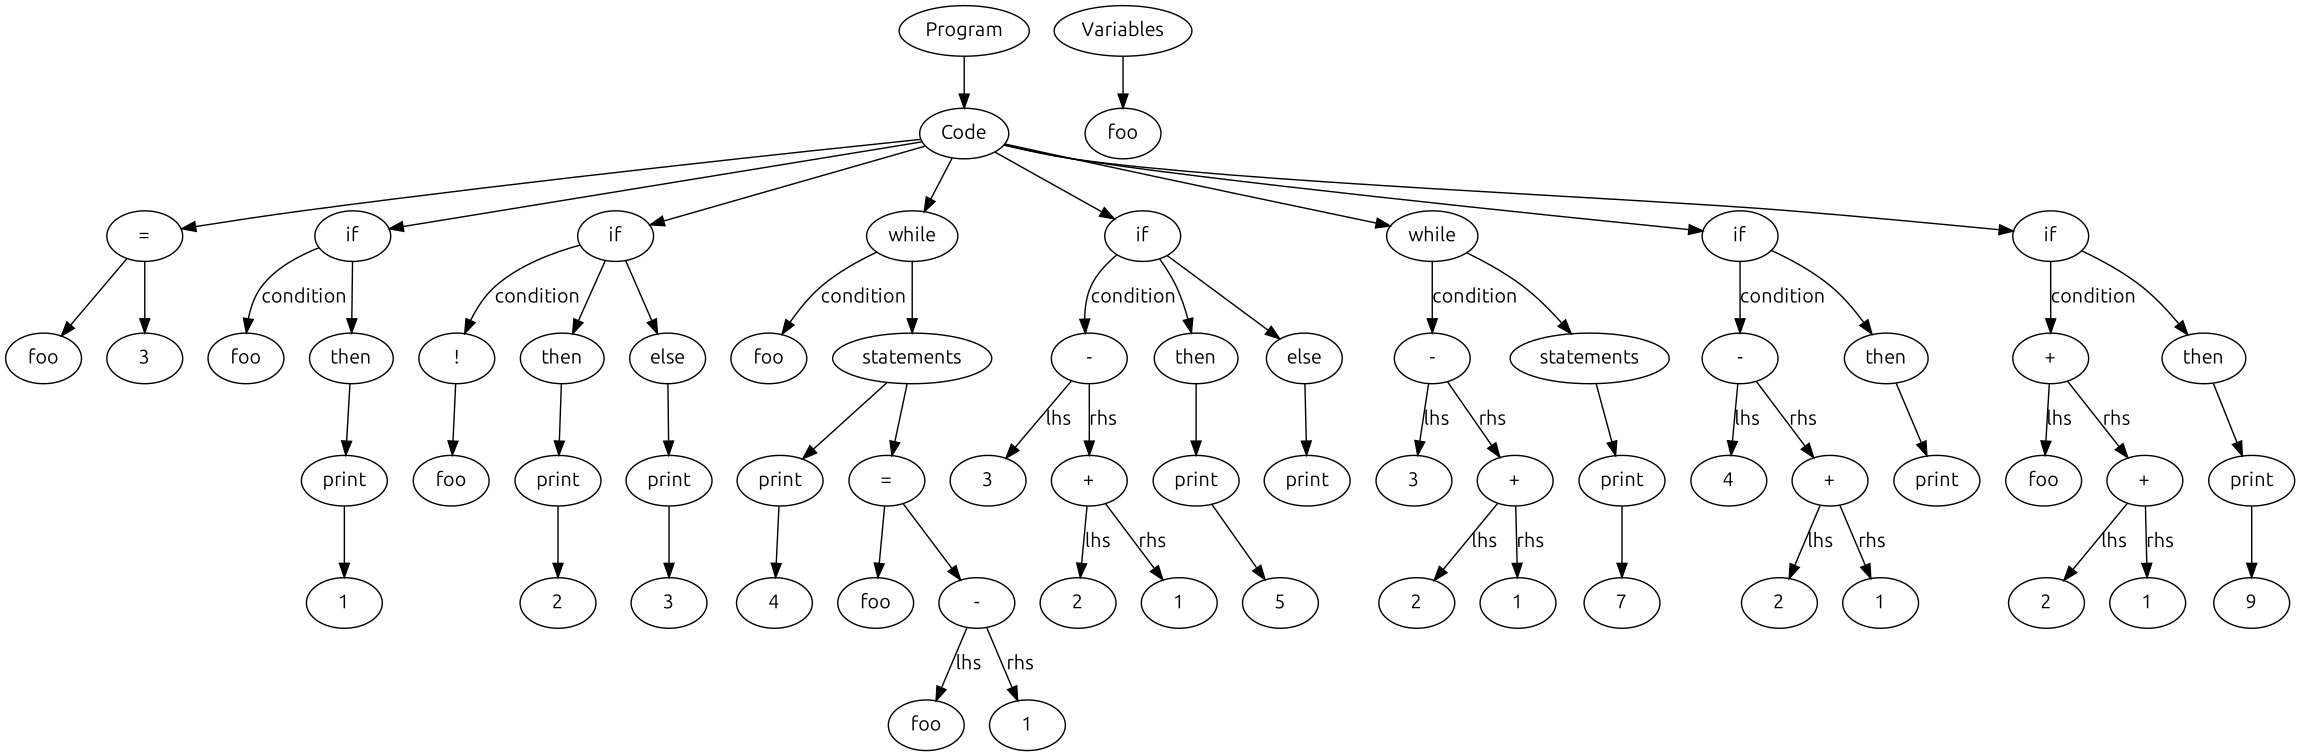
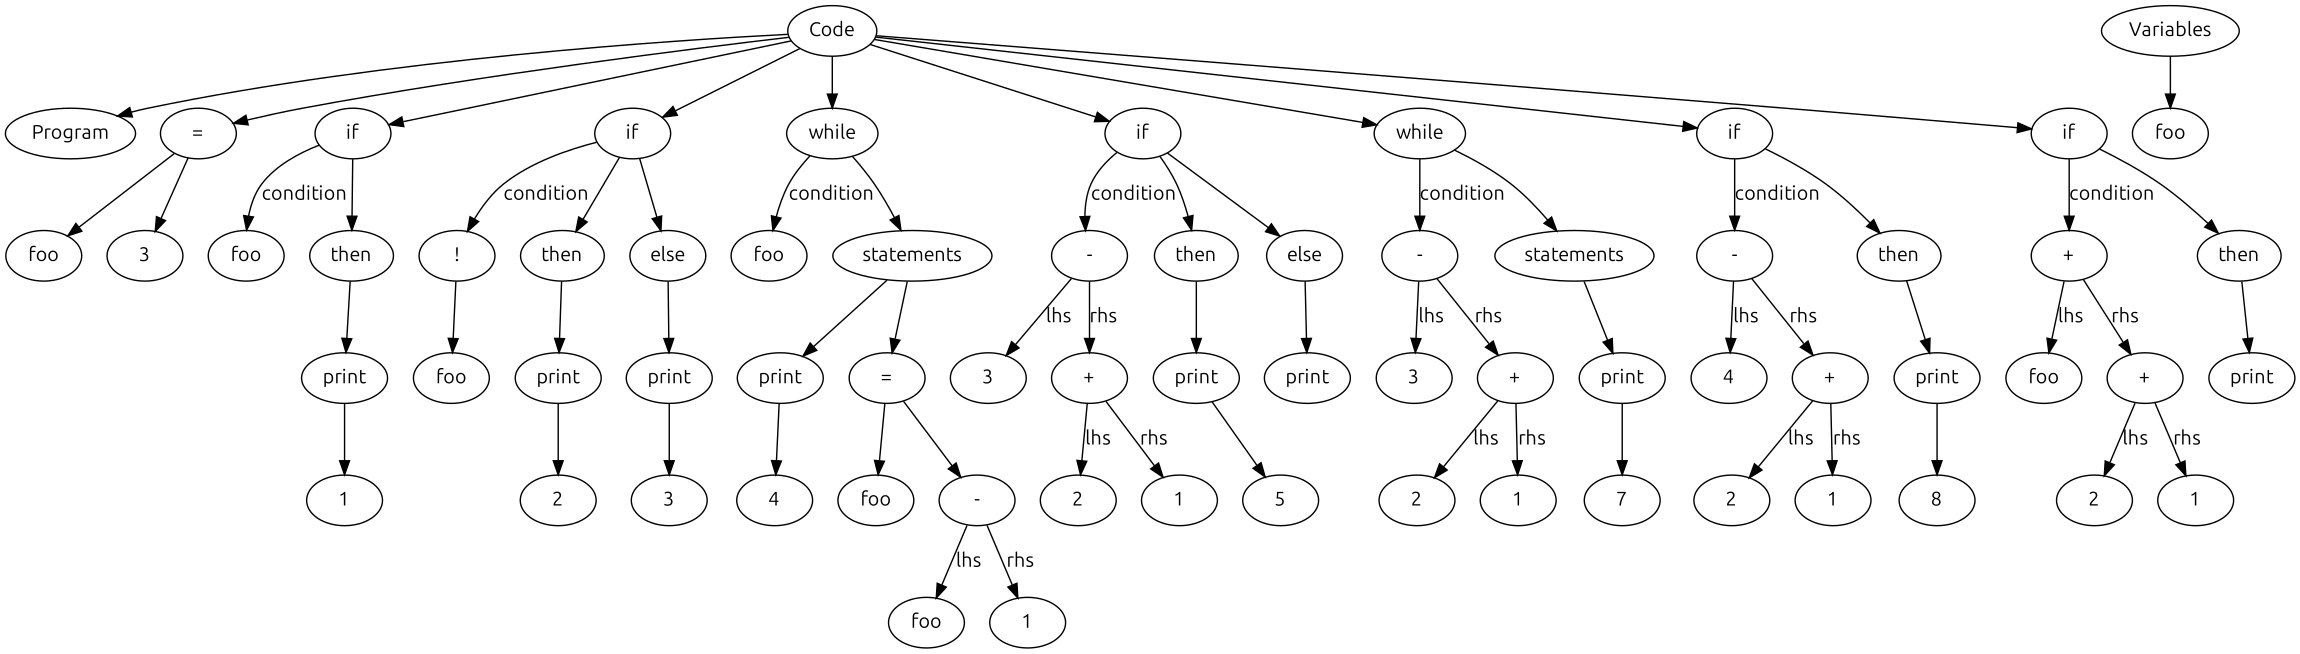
edge "Program" -> "Code": reversed
node "8": added
node "9": removed
